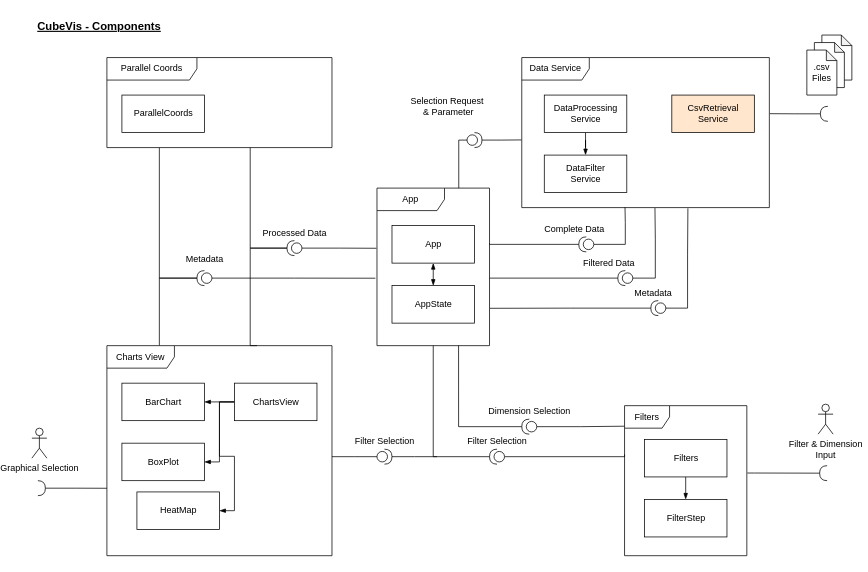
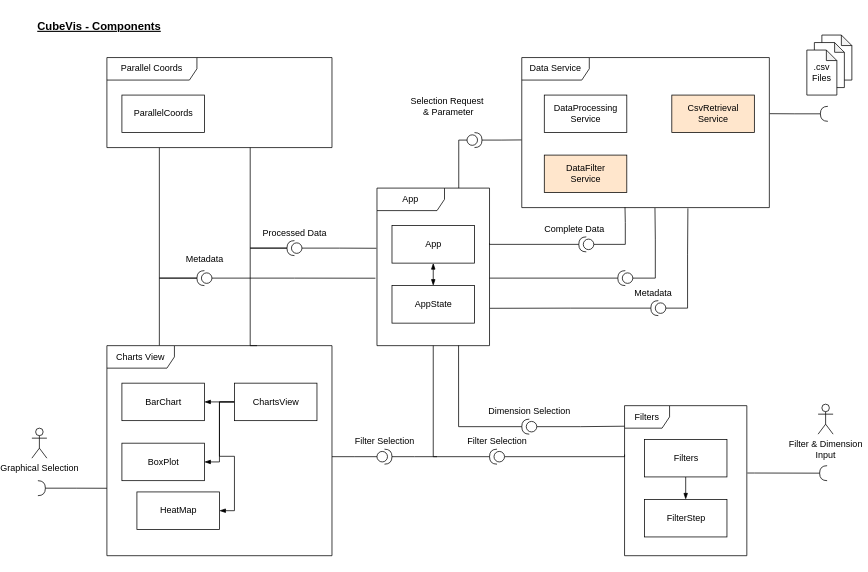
edge "DataProcessing Service" -> "DataFilter Service": removed
node "DataFilter Service": fillcolor #ffffff -> #ffe6cc
node "Filtered Data": removed
